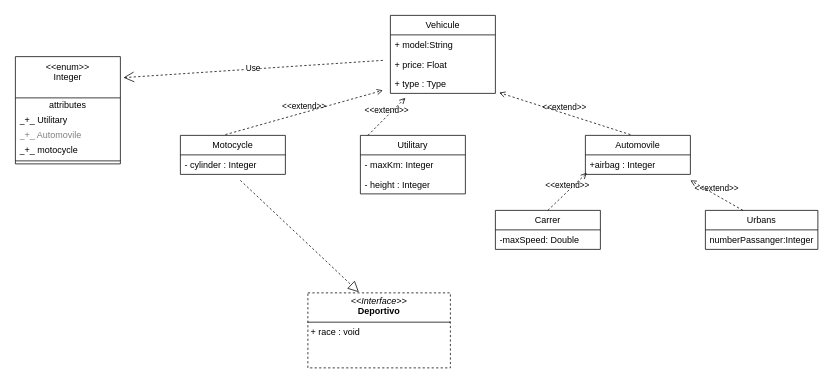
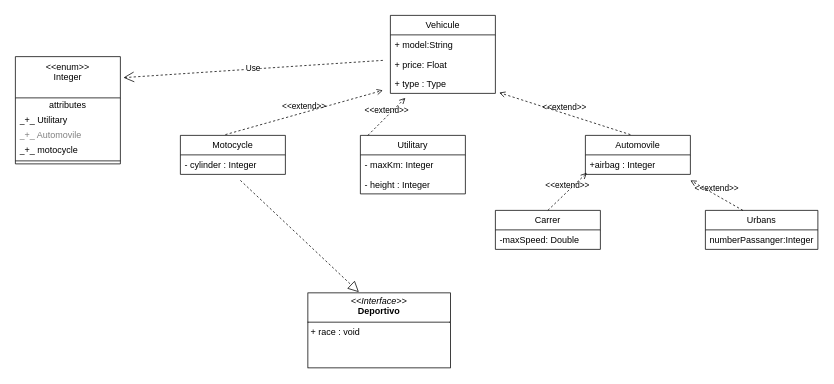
node "<<Interface>> Deportivo + race : void": style dashed -> solid
